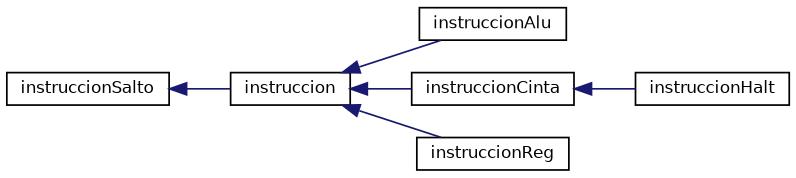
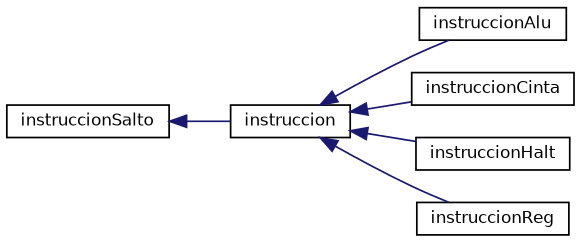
edge "instruccionHalt" -> "instruccionCinta": now "instruccionHalt" -> "instruccion"
